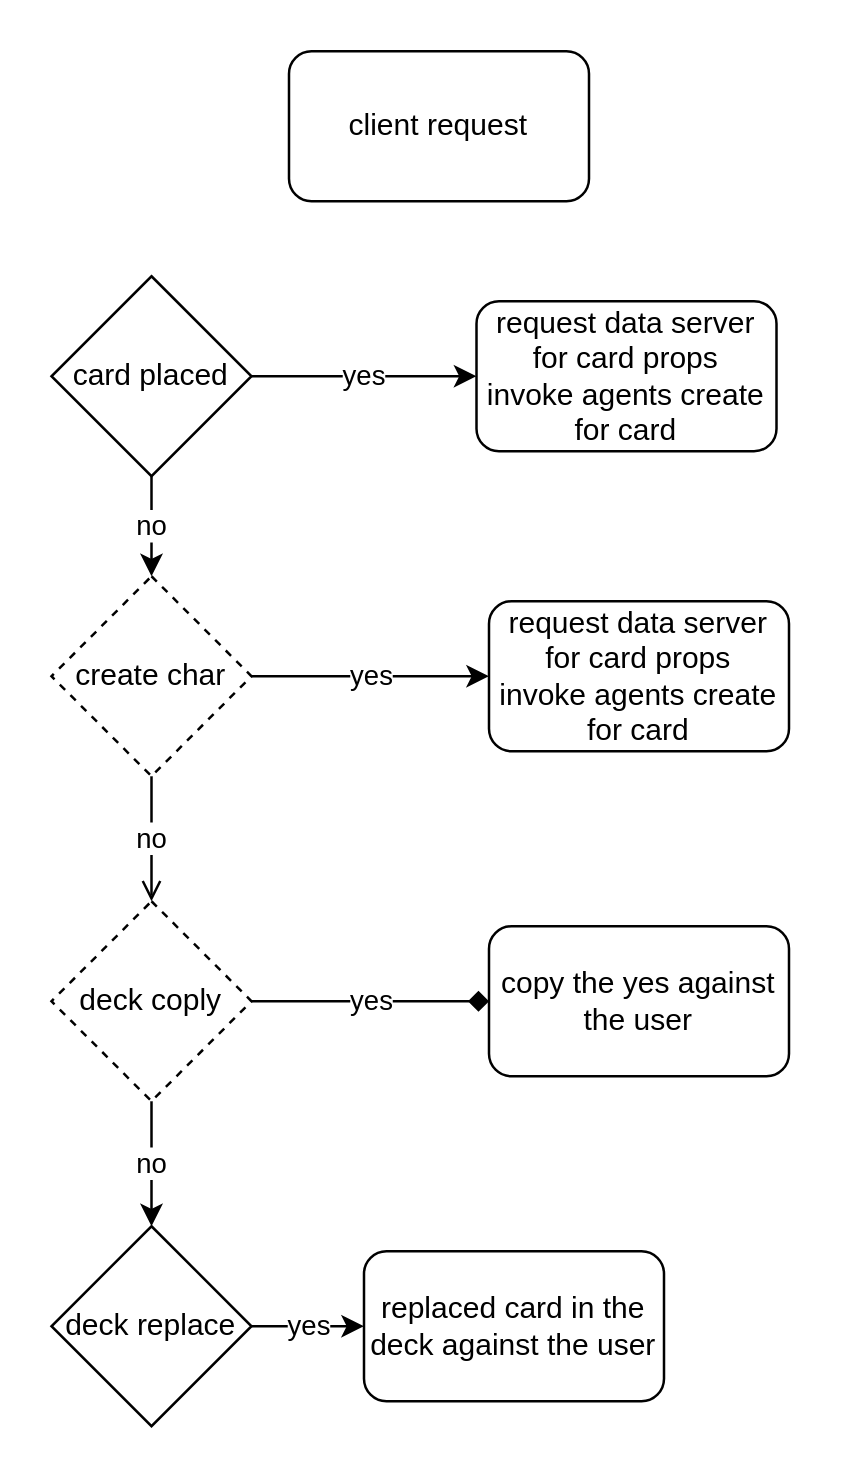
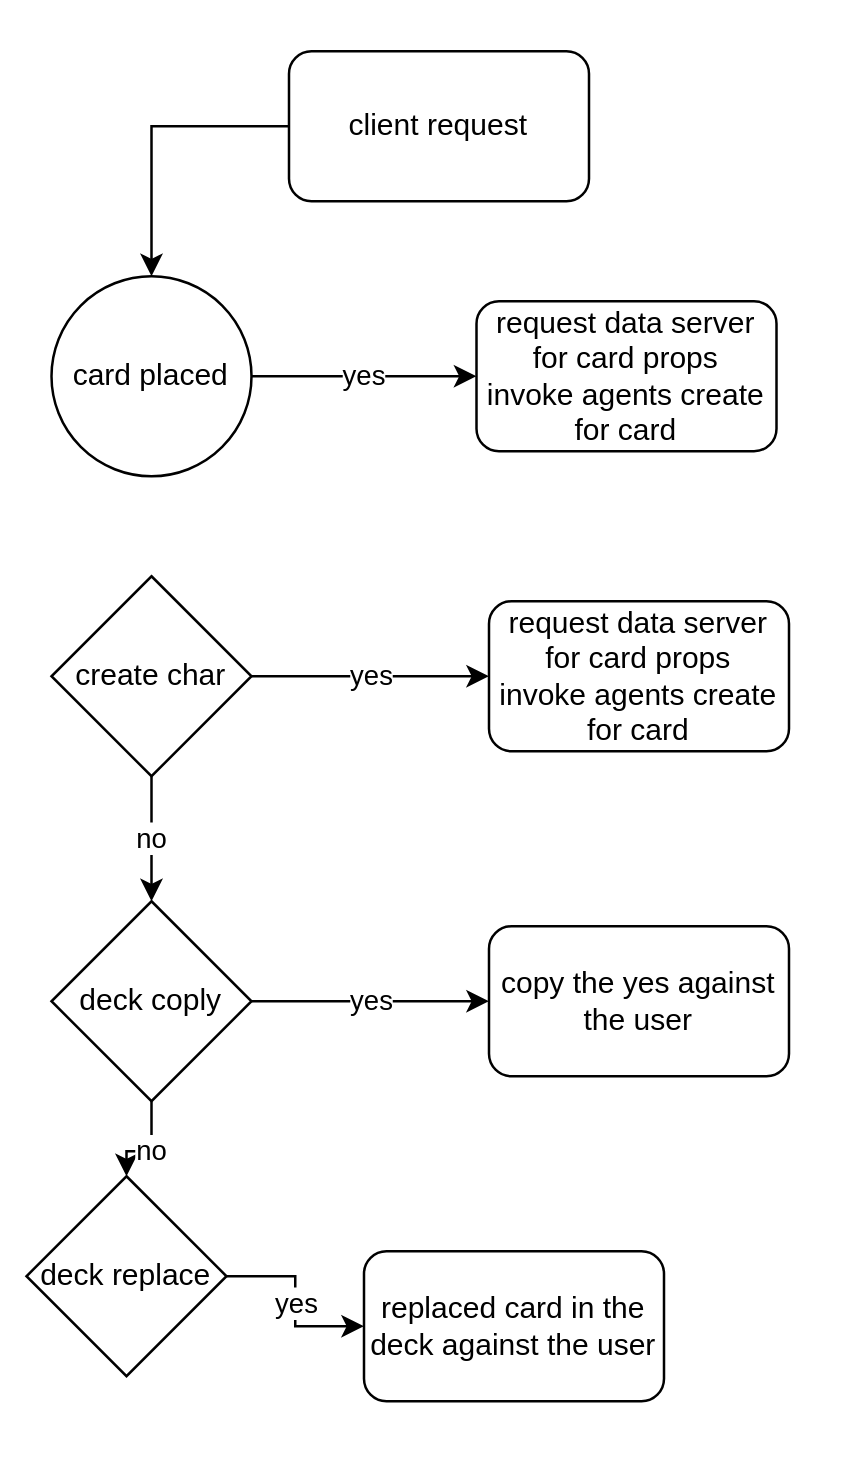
edge "client request" -> "card placed": added
node "card placed": shape diamond -> ellipse
edge "card placed" -> "create char": removed, label "no"
node "create char": style dashed -> solid
edge "create char" -> "deck coply": arrowhead open -> classic
node "deck coply": style dashed -> solid
edge "deck coply" -> "copy the yes against the user": arrowhead diamond -> classic
node "deck replace": moved (151, 1326) -> (126, 1276)
